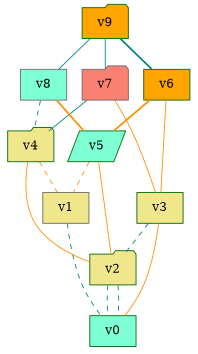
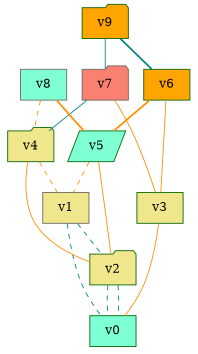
edge "v9" -- "v8": removed
edge "v8" -- "v4": color teal -> darkorange
edge "v3" -- "v2": now "v1" -- "v2"
